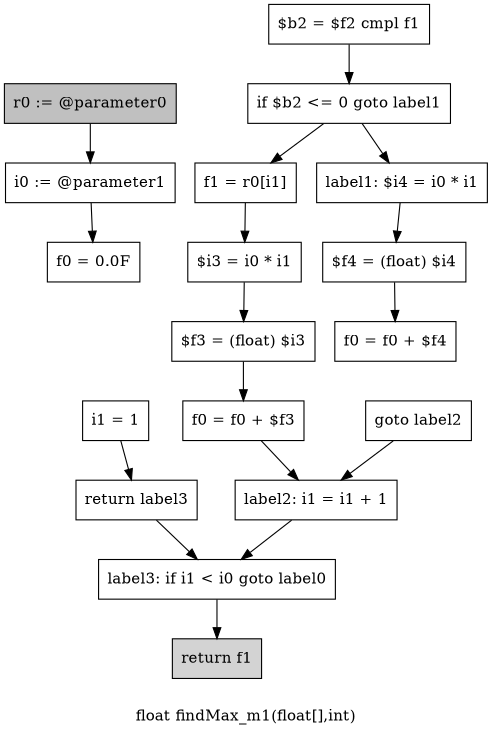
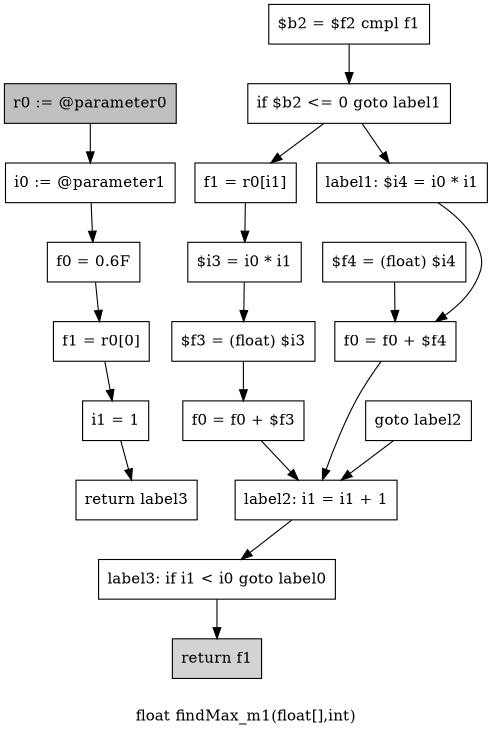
edge "label1: $i4 = i0 * i1" -> "$f4 = (float) $i4": now "label1: $i4 = i0 * i1" -> "f0 = f0 + $f4"
node "f0 = 0.0F": label "f0 = 0.0F" -> "f0 = 0.6F"
node "f1 = r0[0]": added
edge "f0 = f0 + $f4" -> "label2: i1 = i1 + 1": added
edge "return label3" -> "label3: if i1 < i0 goto label0": removed
